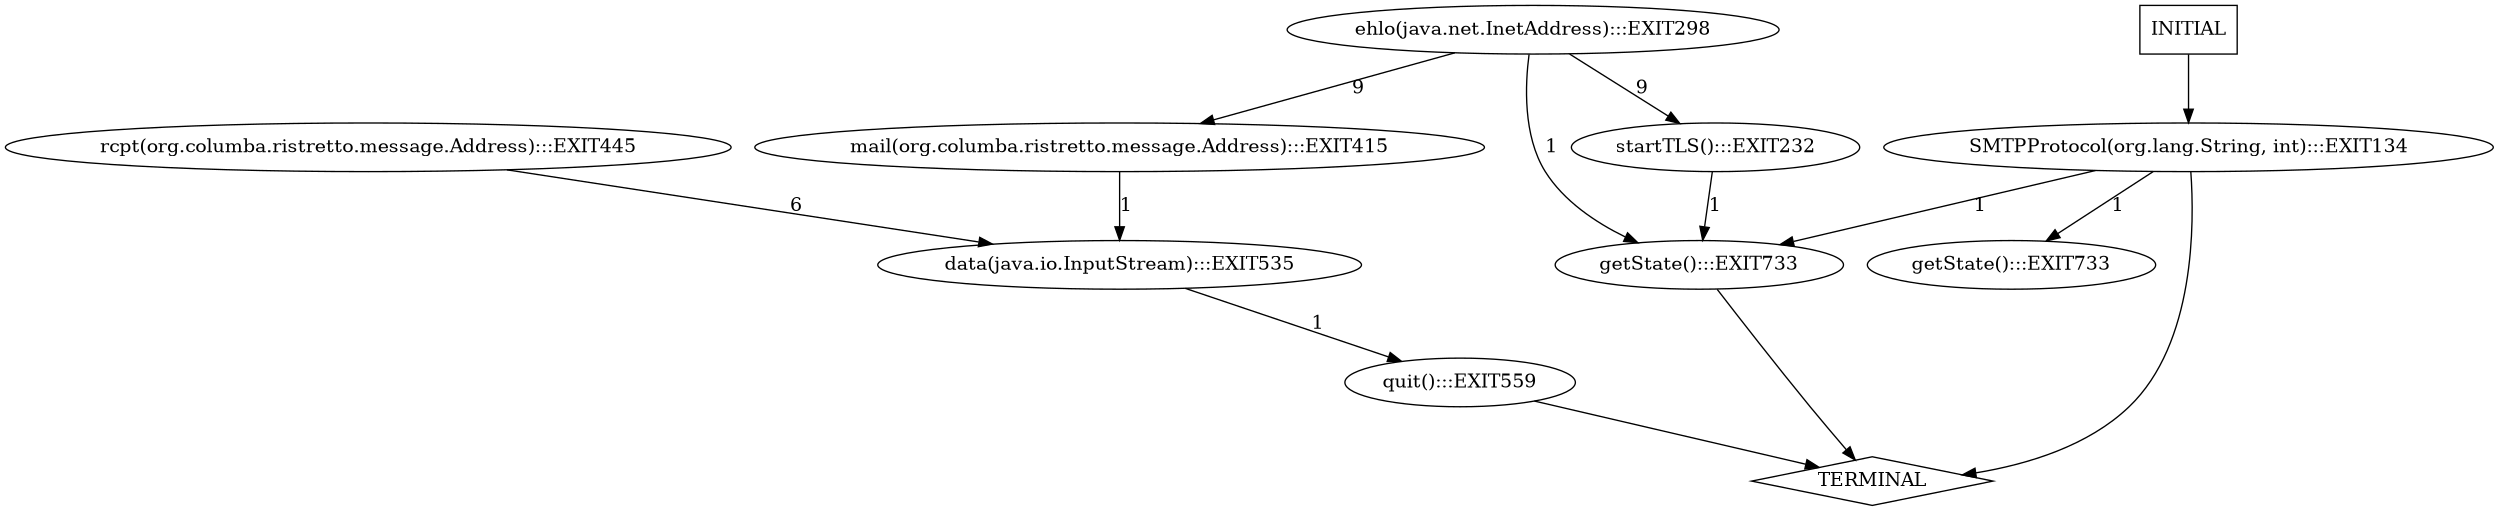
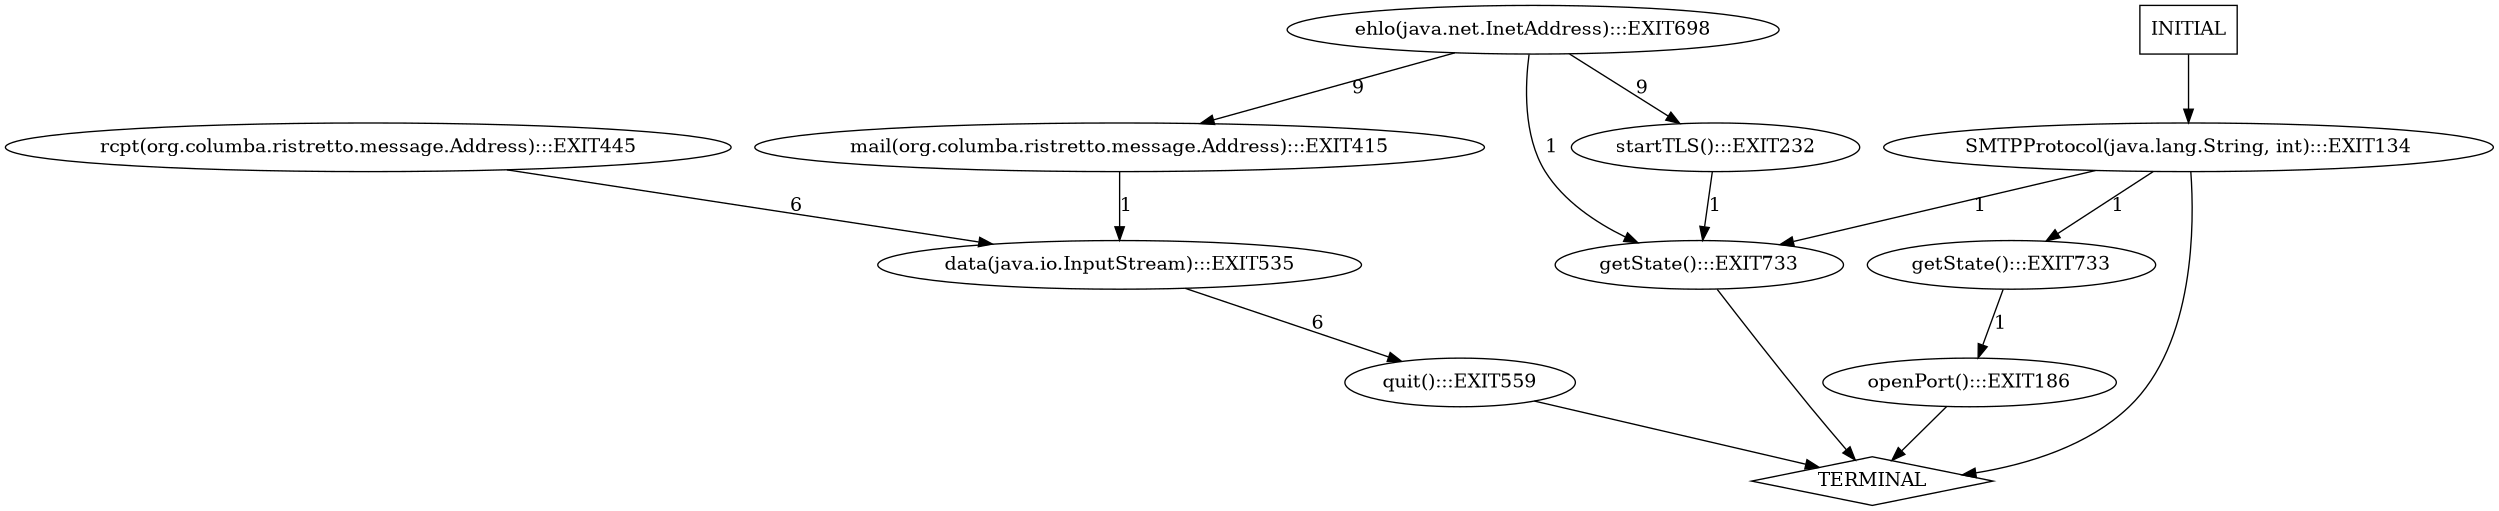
node "ehlo(java.net.InetAddress):::EXIT298": label "ehlo(java.net.InetAddress):::EXIT298" -> "ehlo(java.net.InetAddress):::EXIT698"
node "SMTPProtocol(org.lang.String, int):::EXIT134": label "SMTPProtocol(org.lang.String, int):::EXIT134" -> "SMTPProtocol(java.lang.String, int):::EXIT134"
edge "data(java.io.InputStream):::EXIT535" -> "quit():::EXIT559": label "1" -> "6"
node "openPort():::EXIT186": added
